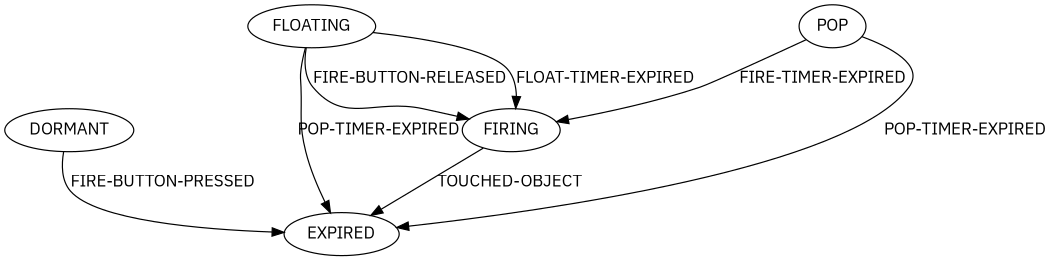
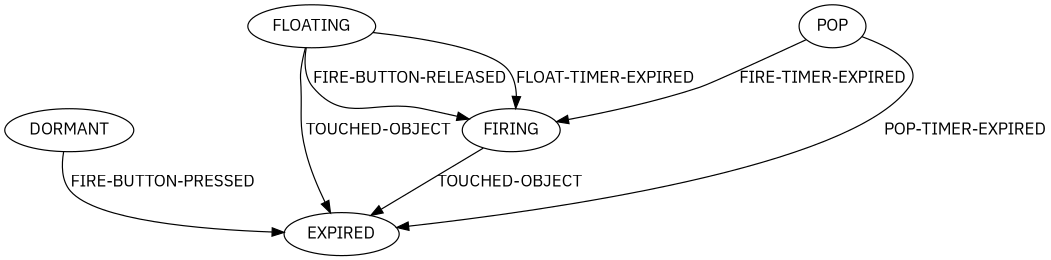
edge "FLOATING" -> "EXPIRED": label "POP-TIMER-EXPIRED" -> "TOUCHED-OBJECT"
